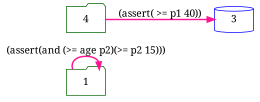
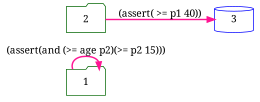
node "4": label "4" -> "2"
